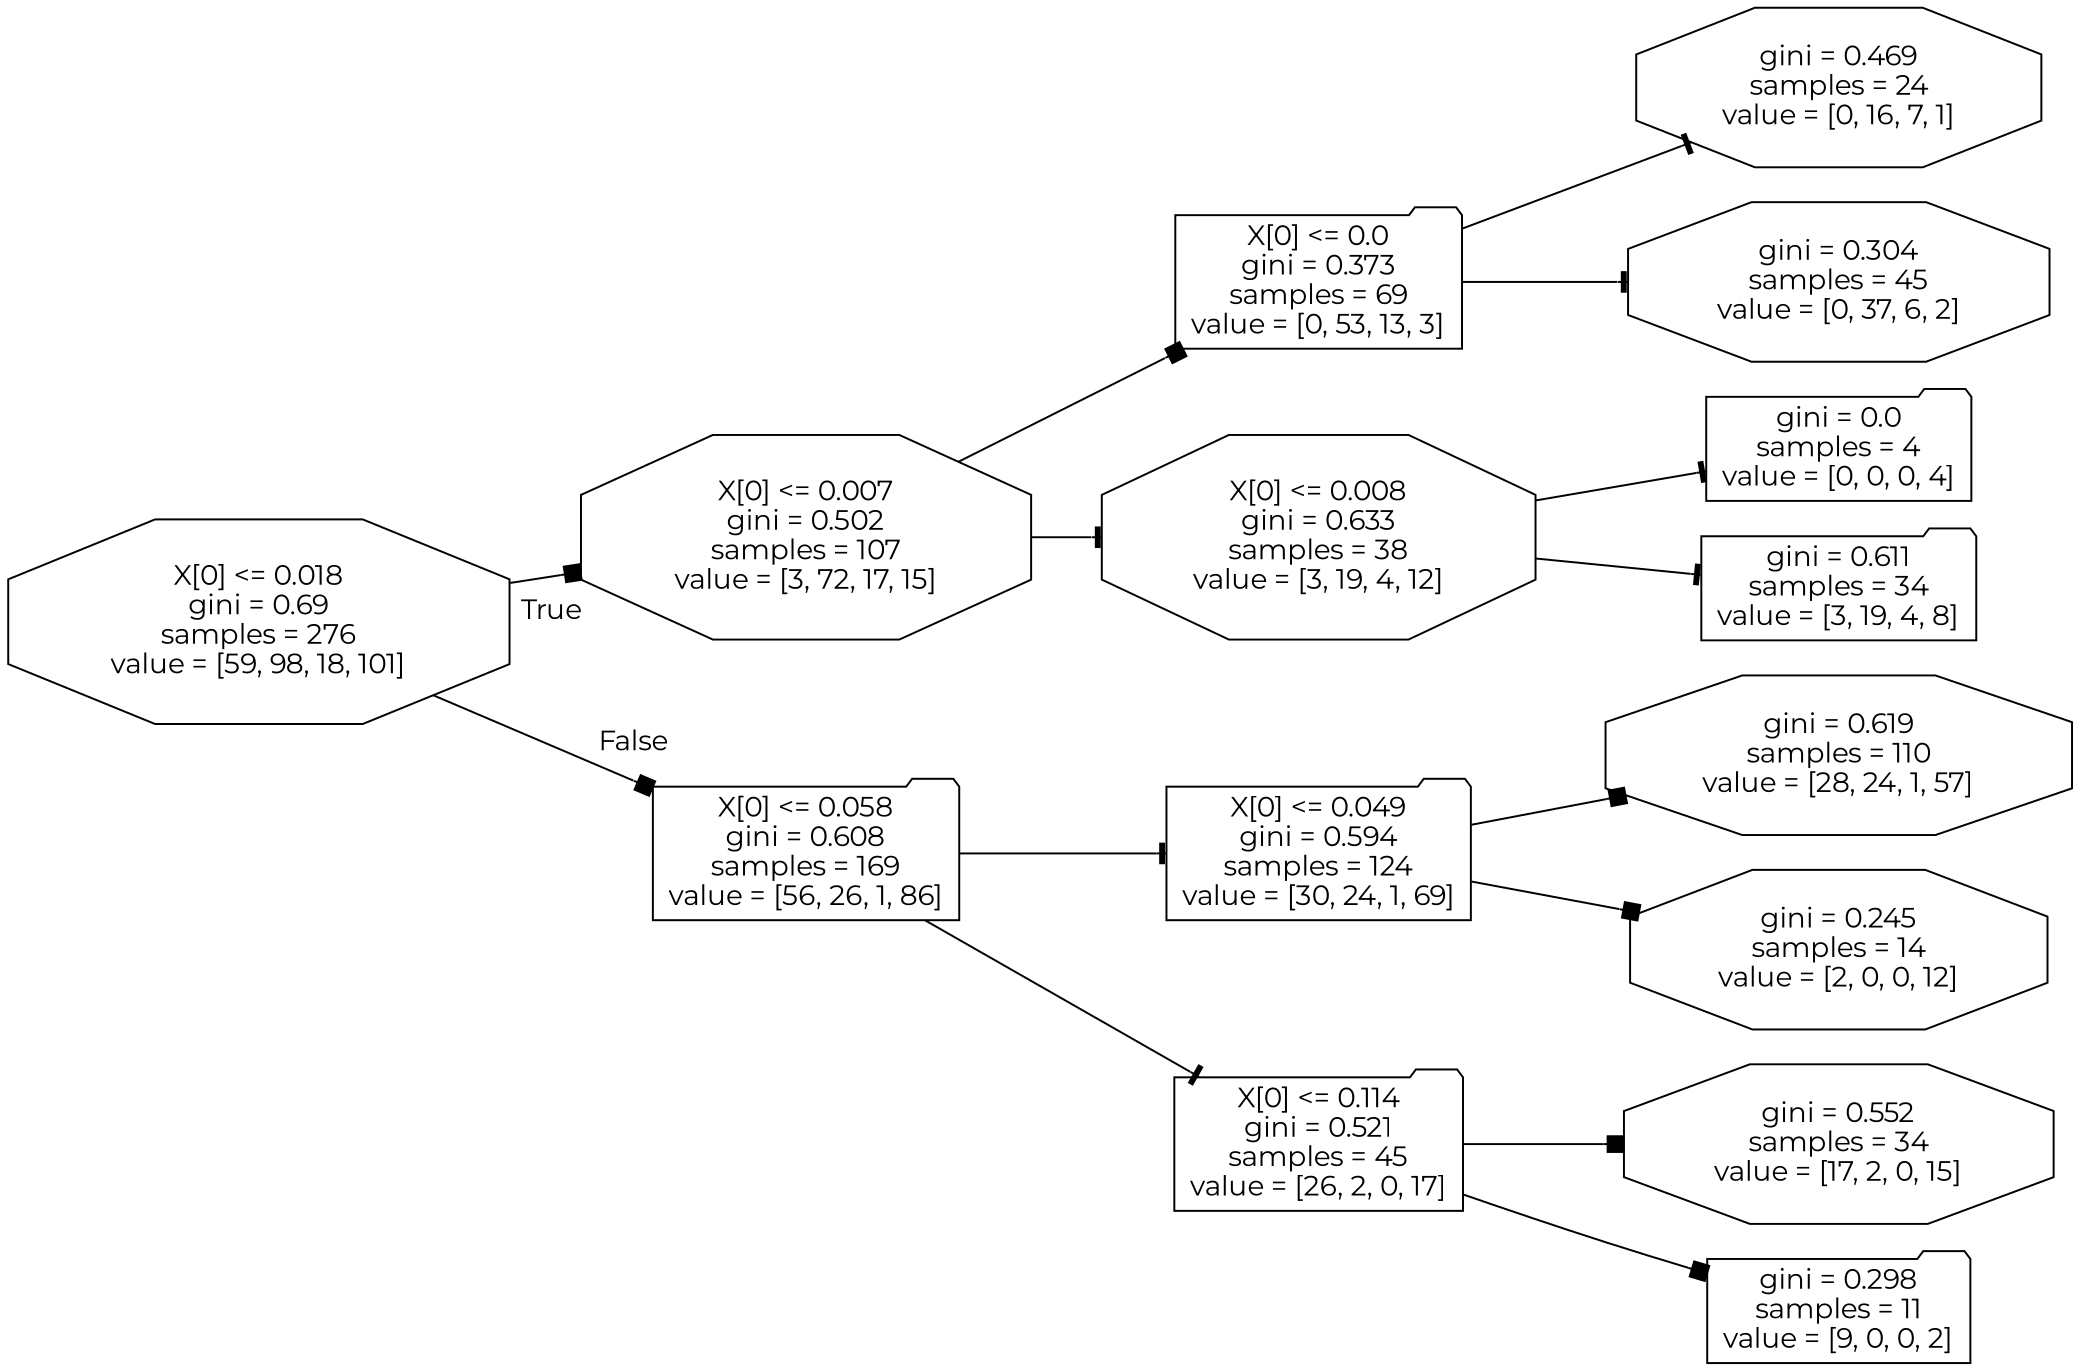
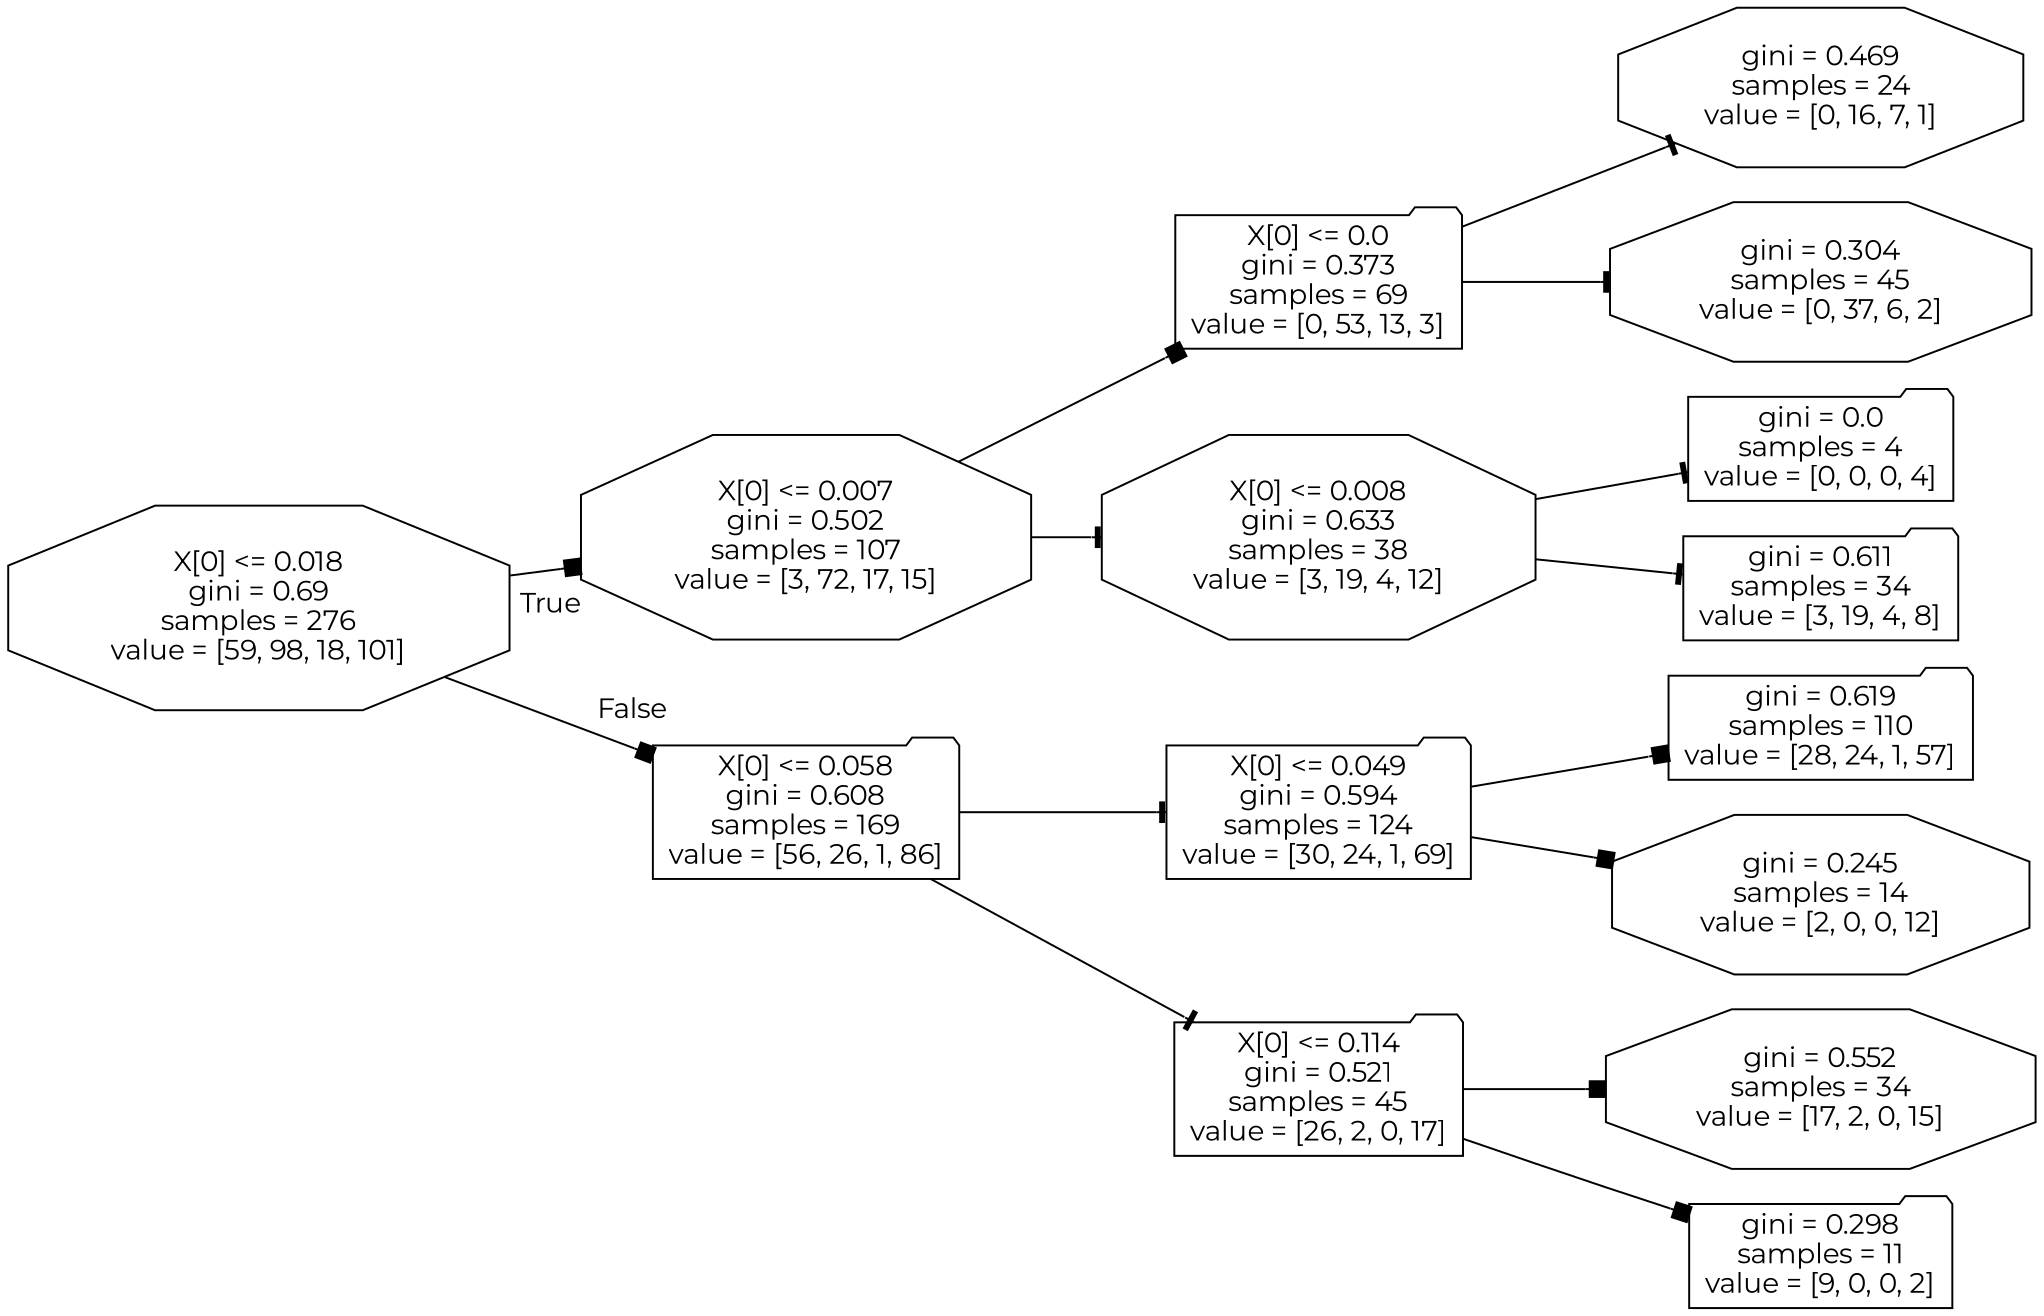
node "gini = 0.619 samples = 110 value = [28, 24, 1, 57]": shape octagon -> folder
